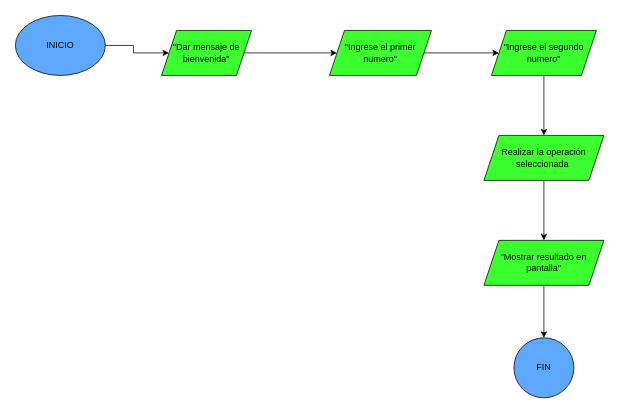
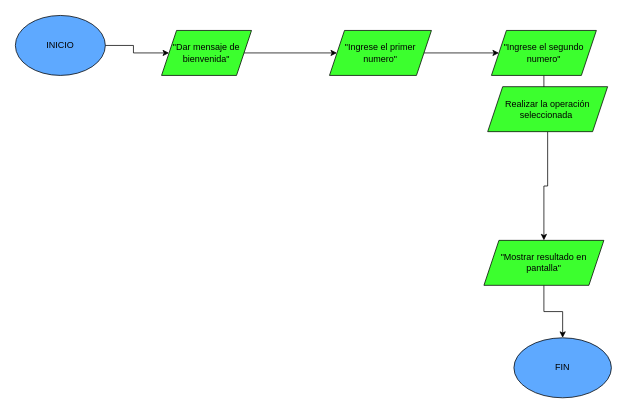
node "Realizar la operación seleccionada": moved (544, 158) -> (548, 109)
node "FIN": size 60x60 -> 98x60
